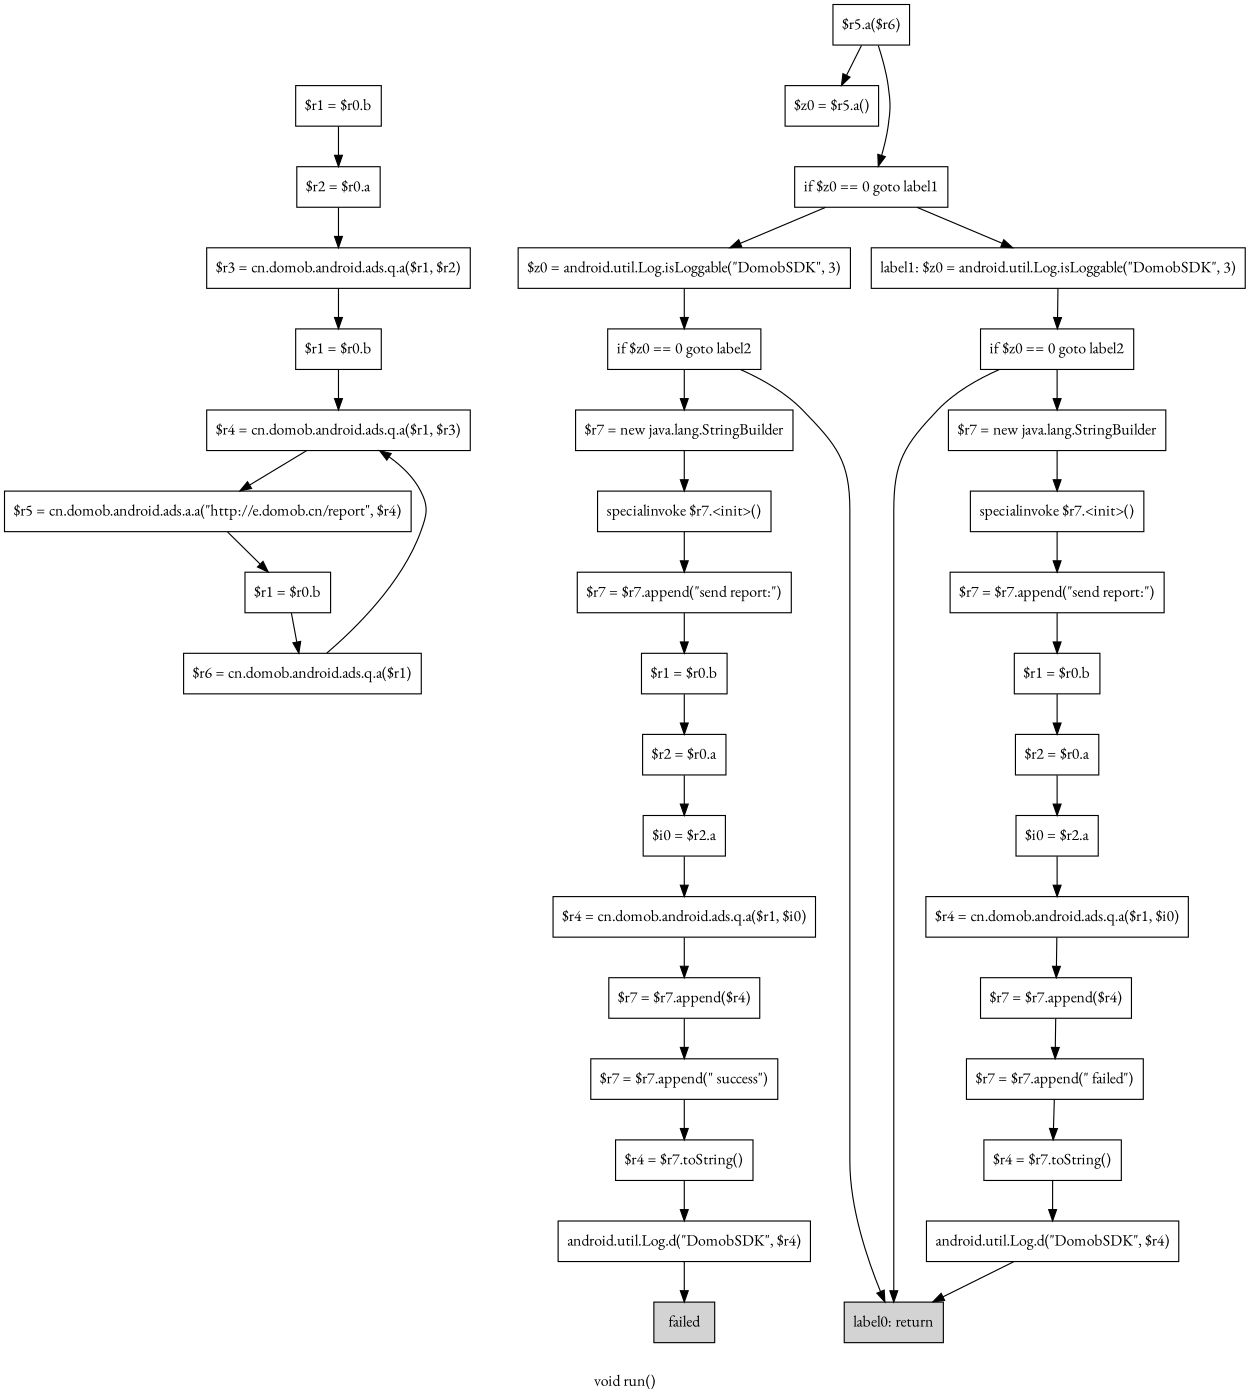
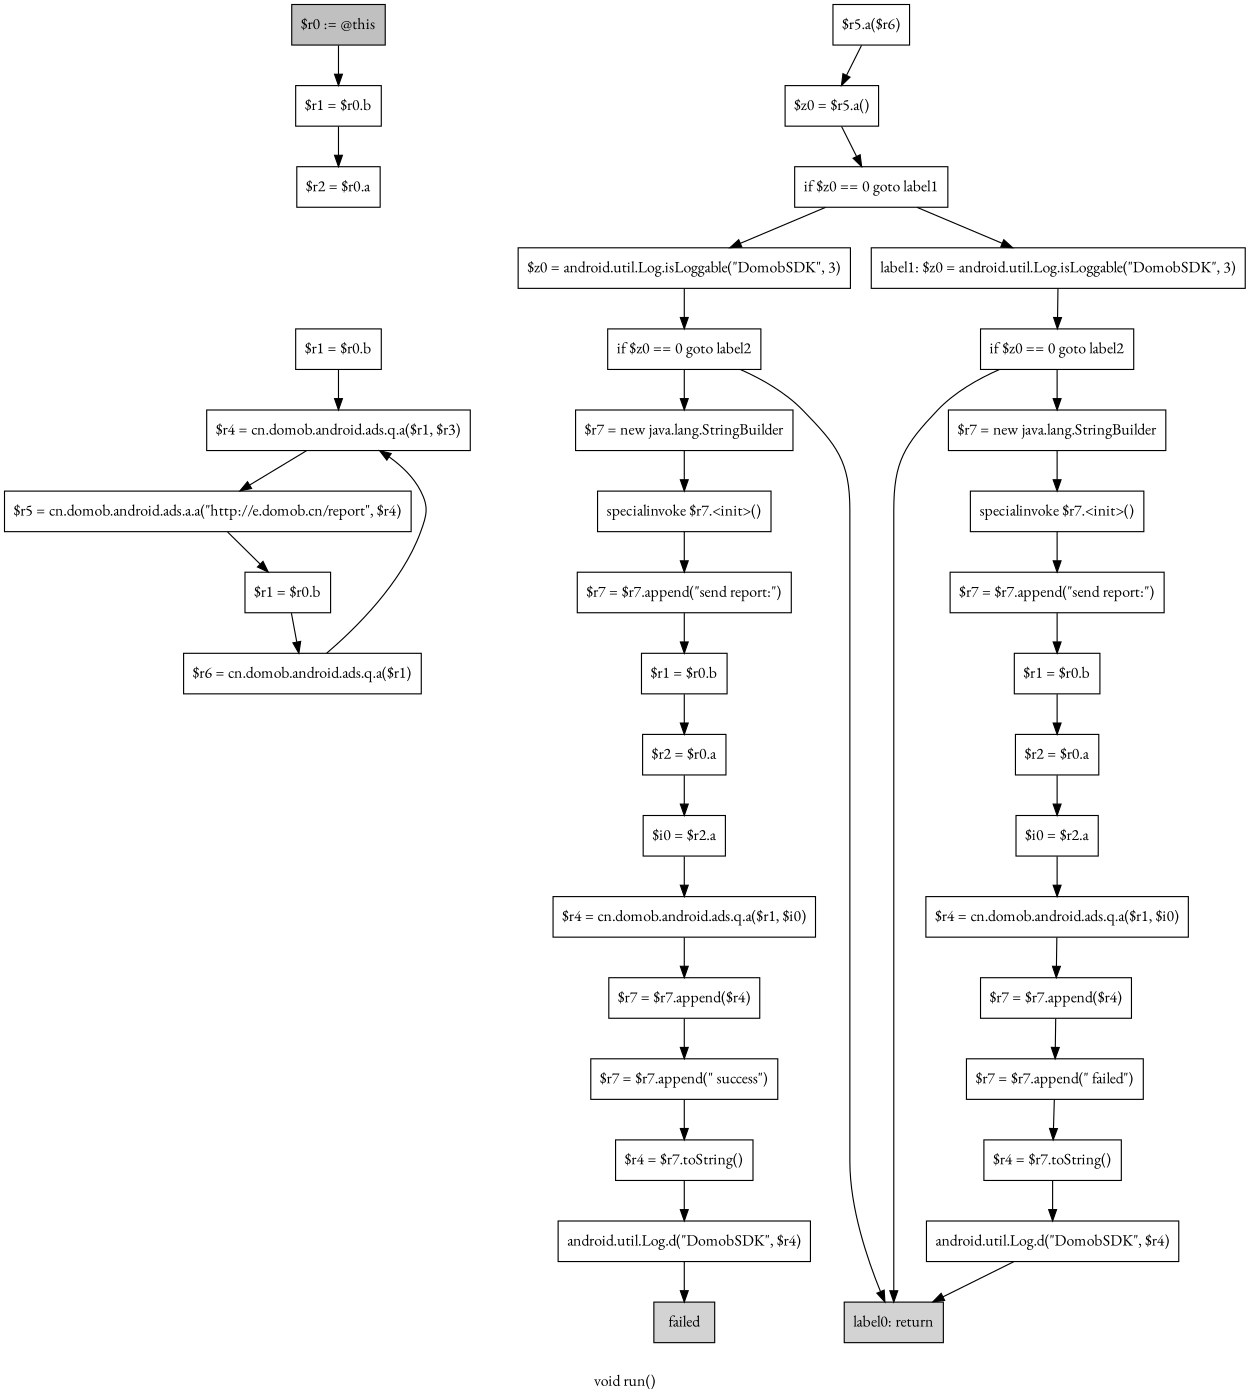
node "$r0 := @this": added
edge "$r5.a($r6)" -> "if $z0 == 0 goto label1": now "$z0 = $r5.a()" -> "if $z0 == 0 goto label1"
node "$r3 = cn.domob.android.ads.q.a($r1, $r2)": removed
